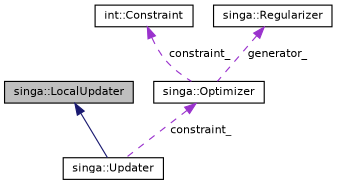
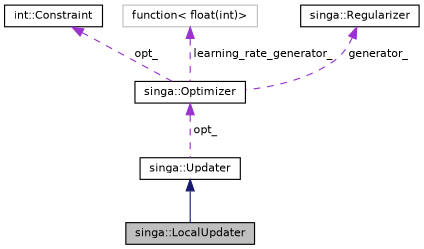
node "function< float(int)>": added
edge "singa::Optimizer" -> "int::Constraint": label " constraint_" -> " opt_"
edge "singa::Updater" -> "singa::Optimizer": label " constraint_" -> " opt_"
edge "singa::Updater" -> "singa::LocalUpdater": reversed
